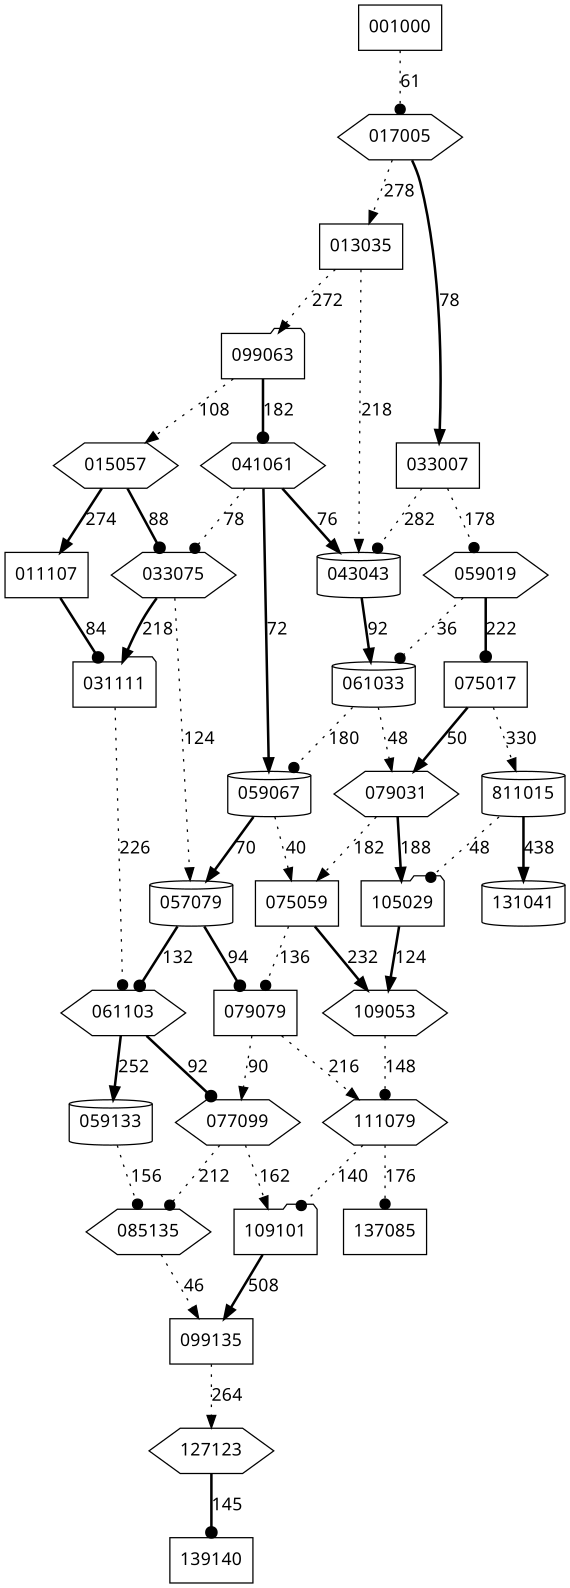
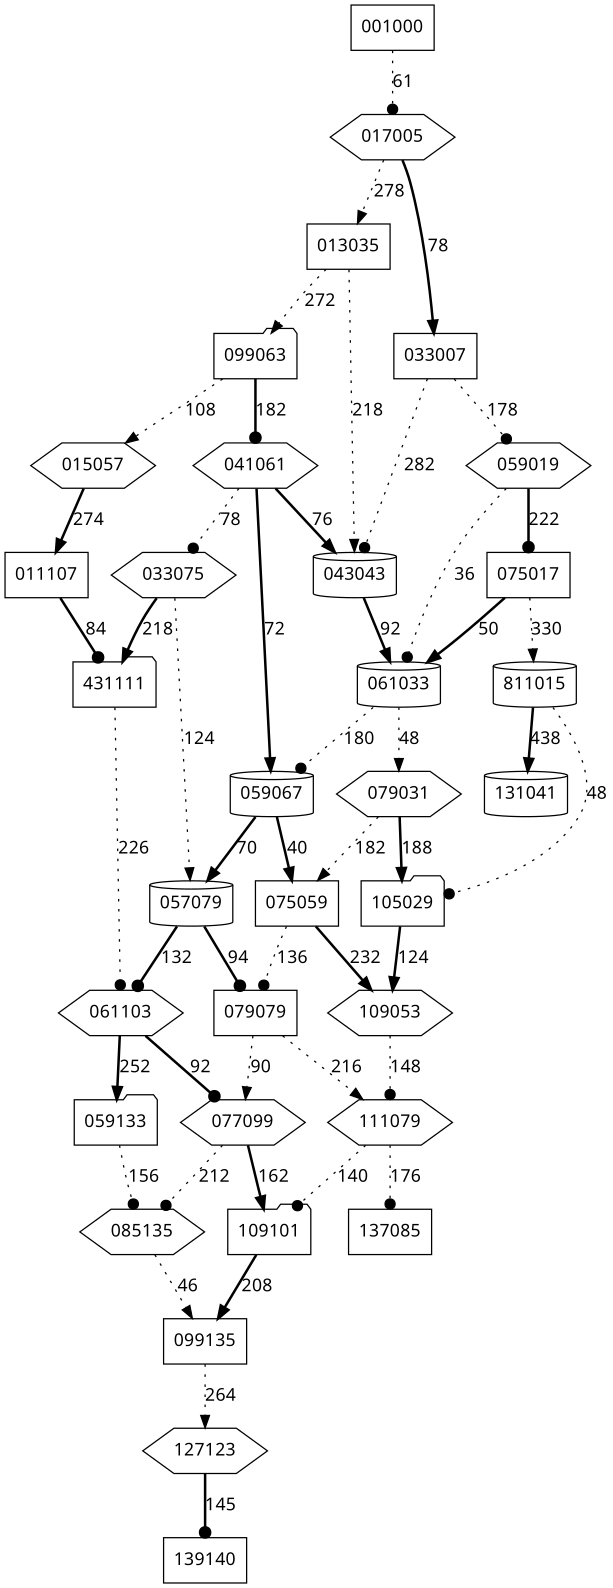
edge "015057" -> "033075": removed, label "88"
node "031111": label "031111" -> "431111"
edge "075017" -> "079031": now "075017" -> "061033"
edge "059067" -> "075059": style dotted -> bold
node "059133": shape cylinder -> folder
edge "077099" -> "109101": style dotted -> bold
edge "109101" -> "099135": label "508" -> "208"
